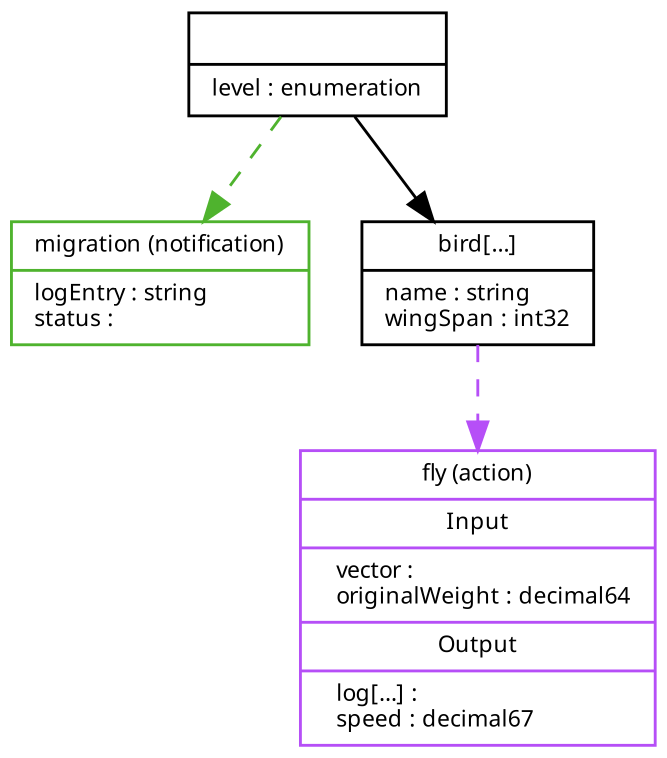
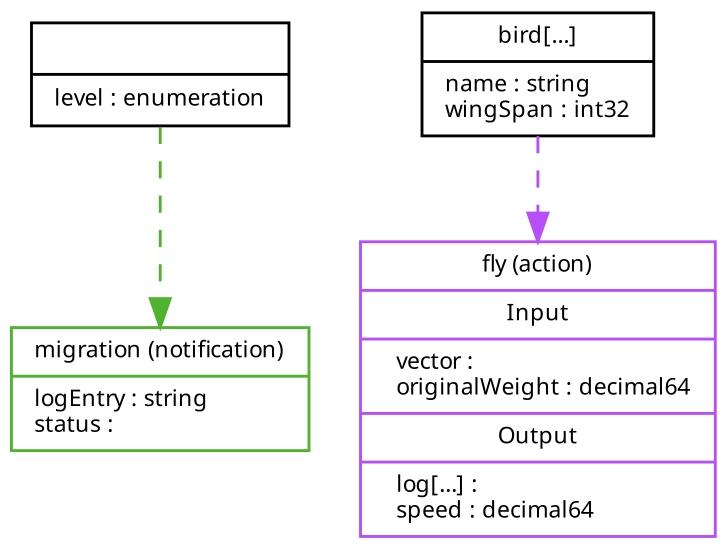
edge "level : enumeration" -> "bird[…]": removed
node "fly (action)": text "speed : decimal67" -> "speed : decimal64"
